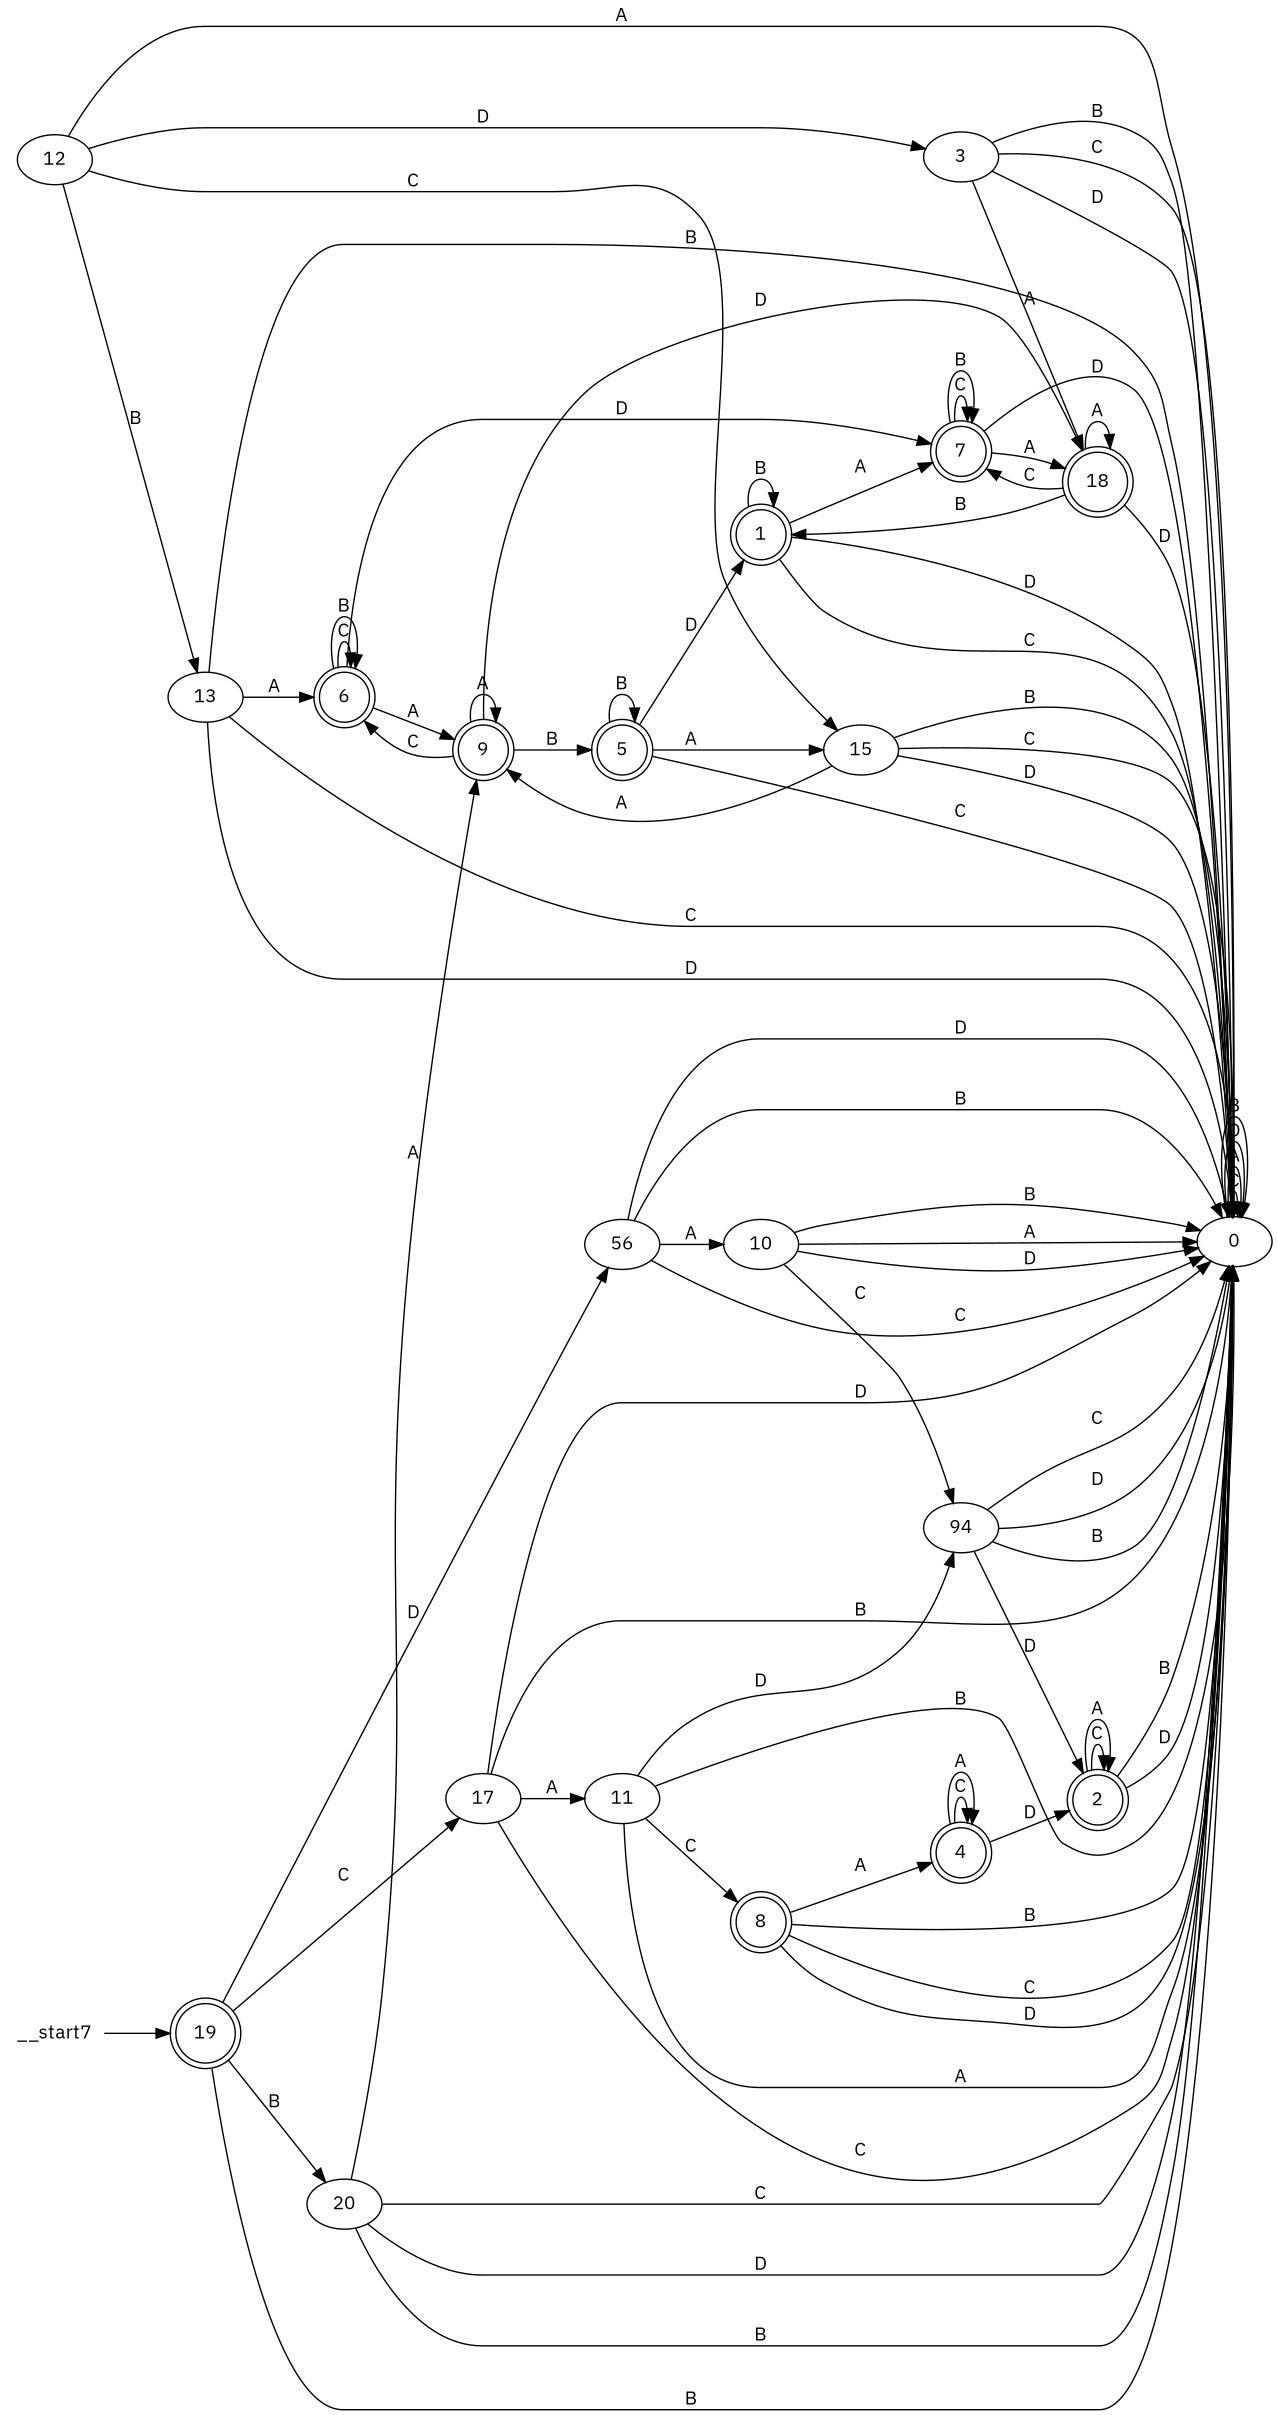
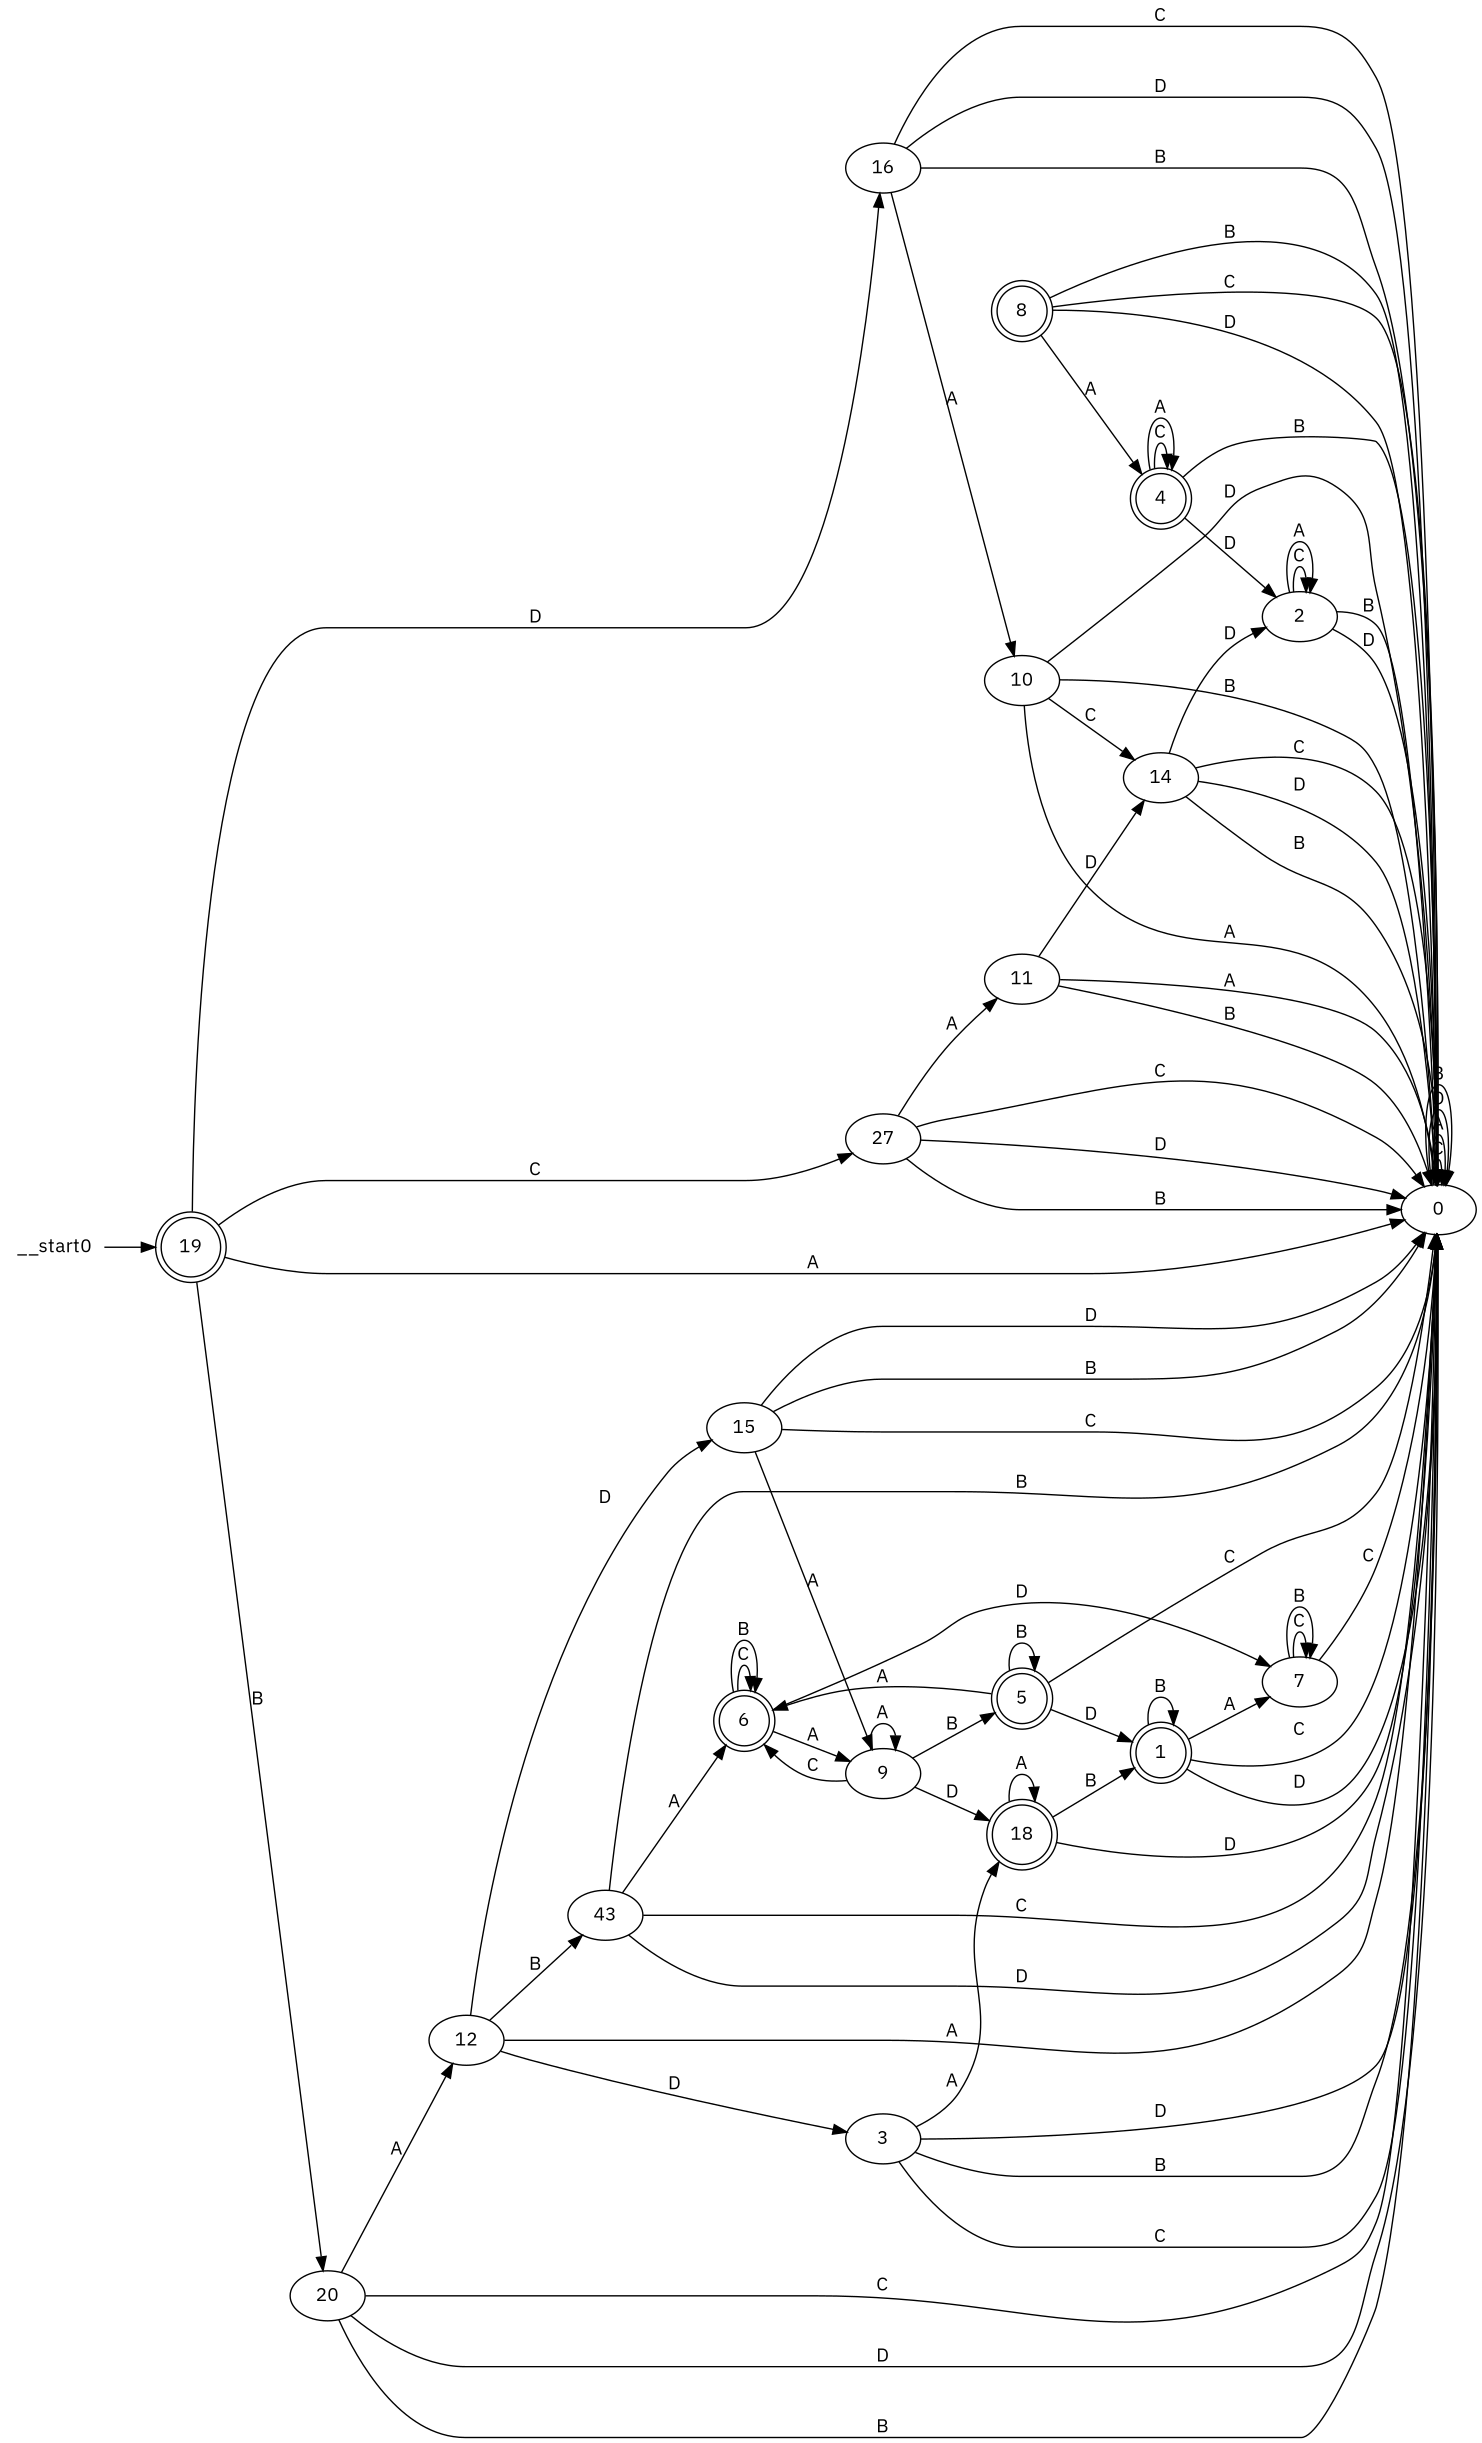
edge "12" -> "15": label "C" -> "D"
edge "7" -> "0": label "D" -> "C"
node "7": shape doublecircle -> ellipse
edge "7" -> "18": removed, label "A"
edge "18" -> "7": removed, label "C"
node "13": label "13" -> "43"
edge "4" -> "0": added, label "B"
node "9": shape doublecircle -> ellipse
edge "5" -> "15": now "5" -> "6"
node "56": label "56" -> "16"
edge "20" -> "9": now "20" -> "12"
node "94": label "94" -> "14"
node "17": label "17" -> "27"
node "2": shape doublecircle -> ellipse
edge "11" -> "8": removed, label "C"
node "__start7": label "__start7" -> "__start0"
edge "19" -> "0": label "B" -> "A"
